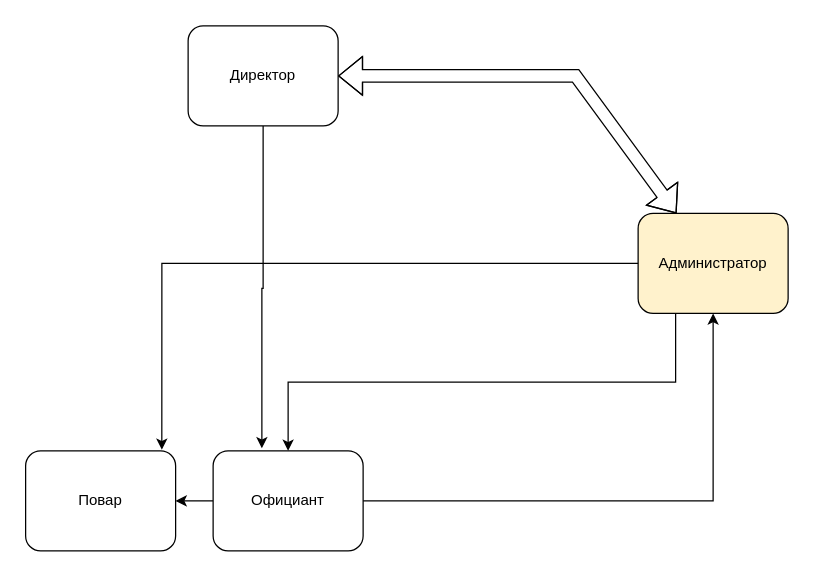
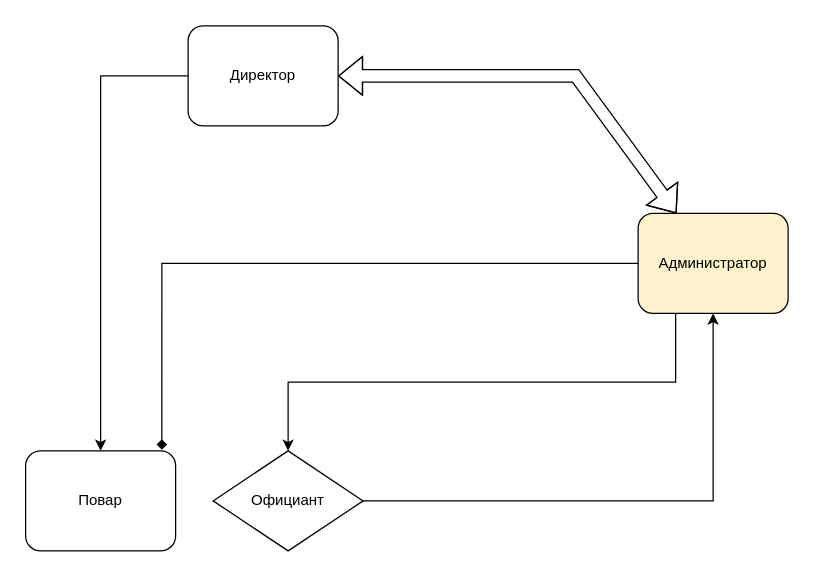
edge "Директор" -> "Повар": added
edge "Директор" -> "Официант": removed
edge "Администратор" -> "Повар": arrowhead classic -> diamond
edge "Официант" -> "Повар": removed
node "Официант": shape rounded rectangle -> diamond
